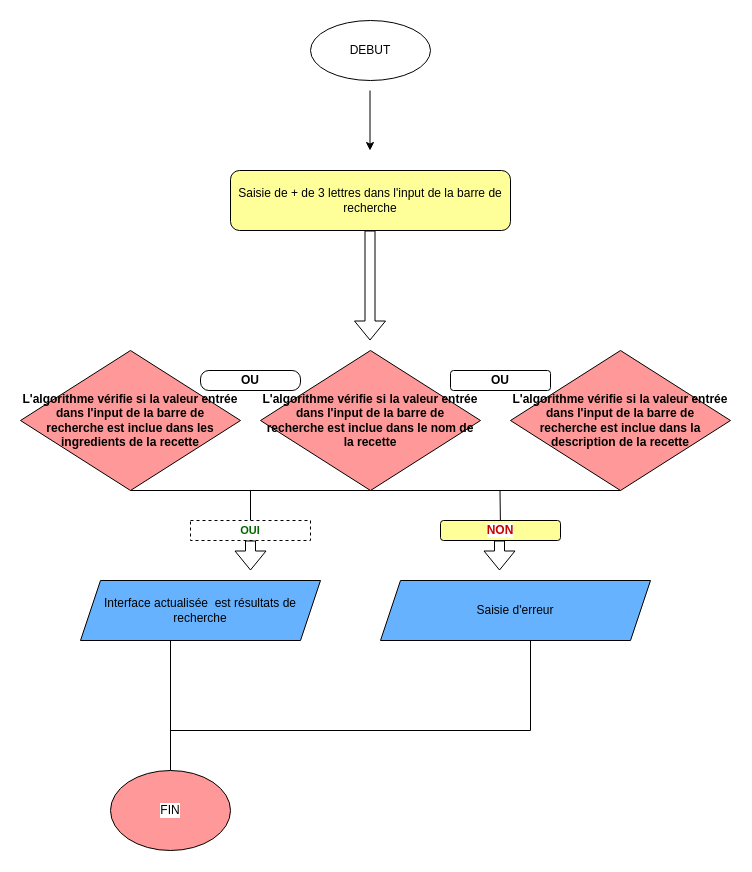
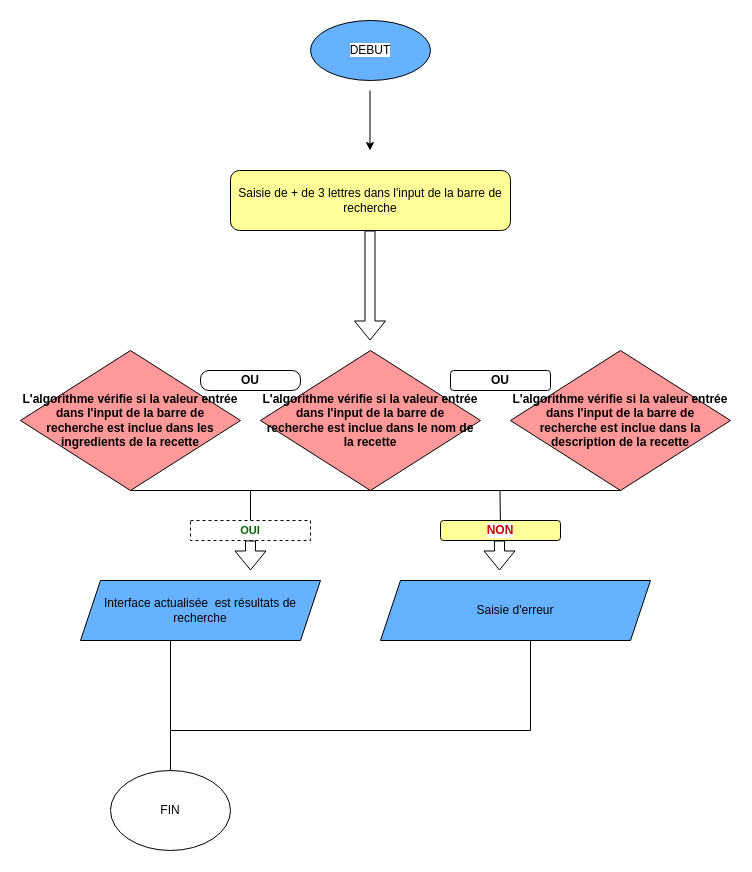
node "DEBUT": fillcolor #ffffff -> #66b2ff
node "FIN": fillcolor #ff9999 -> #ffffff
